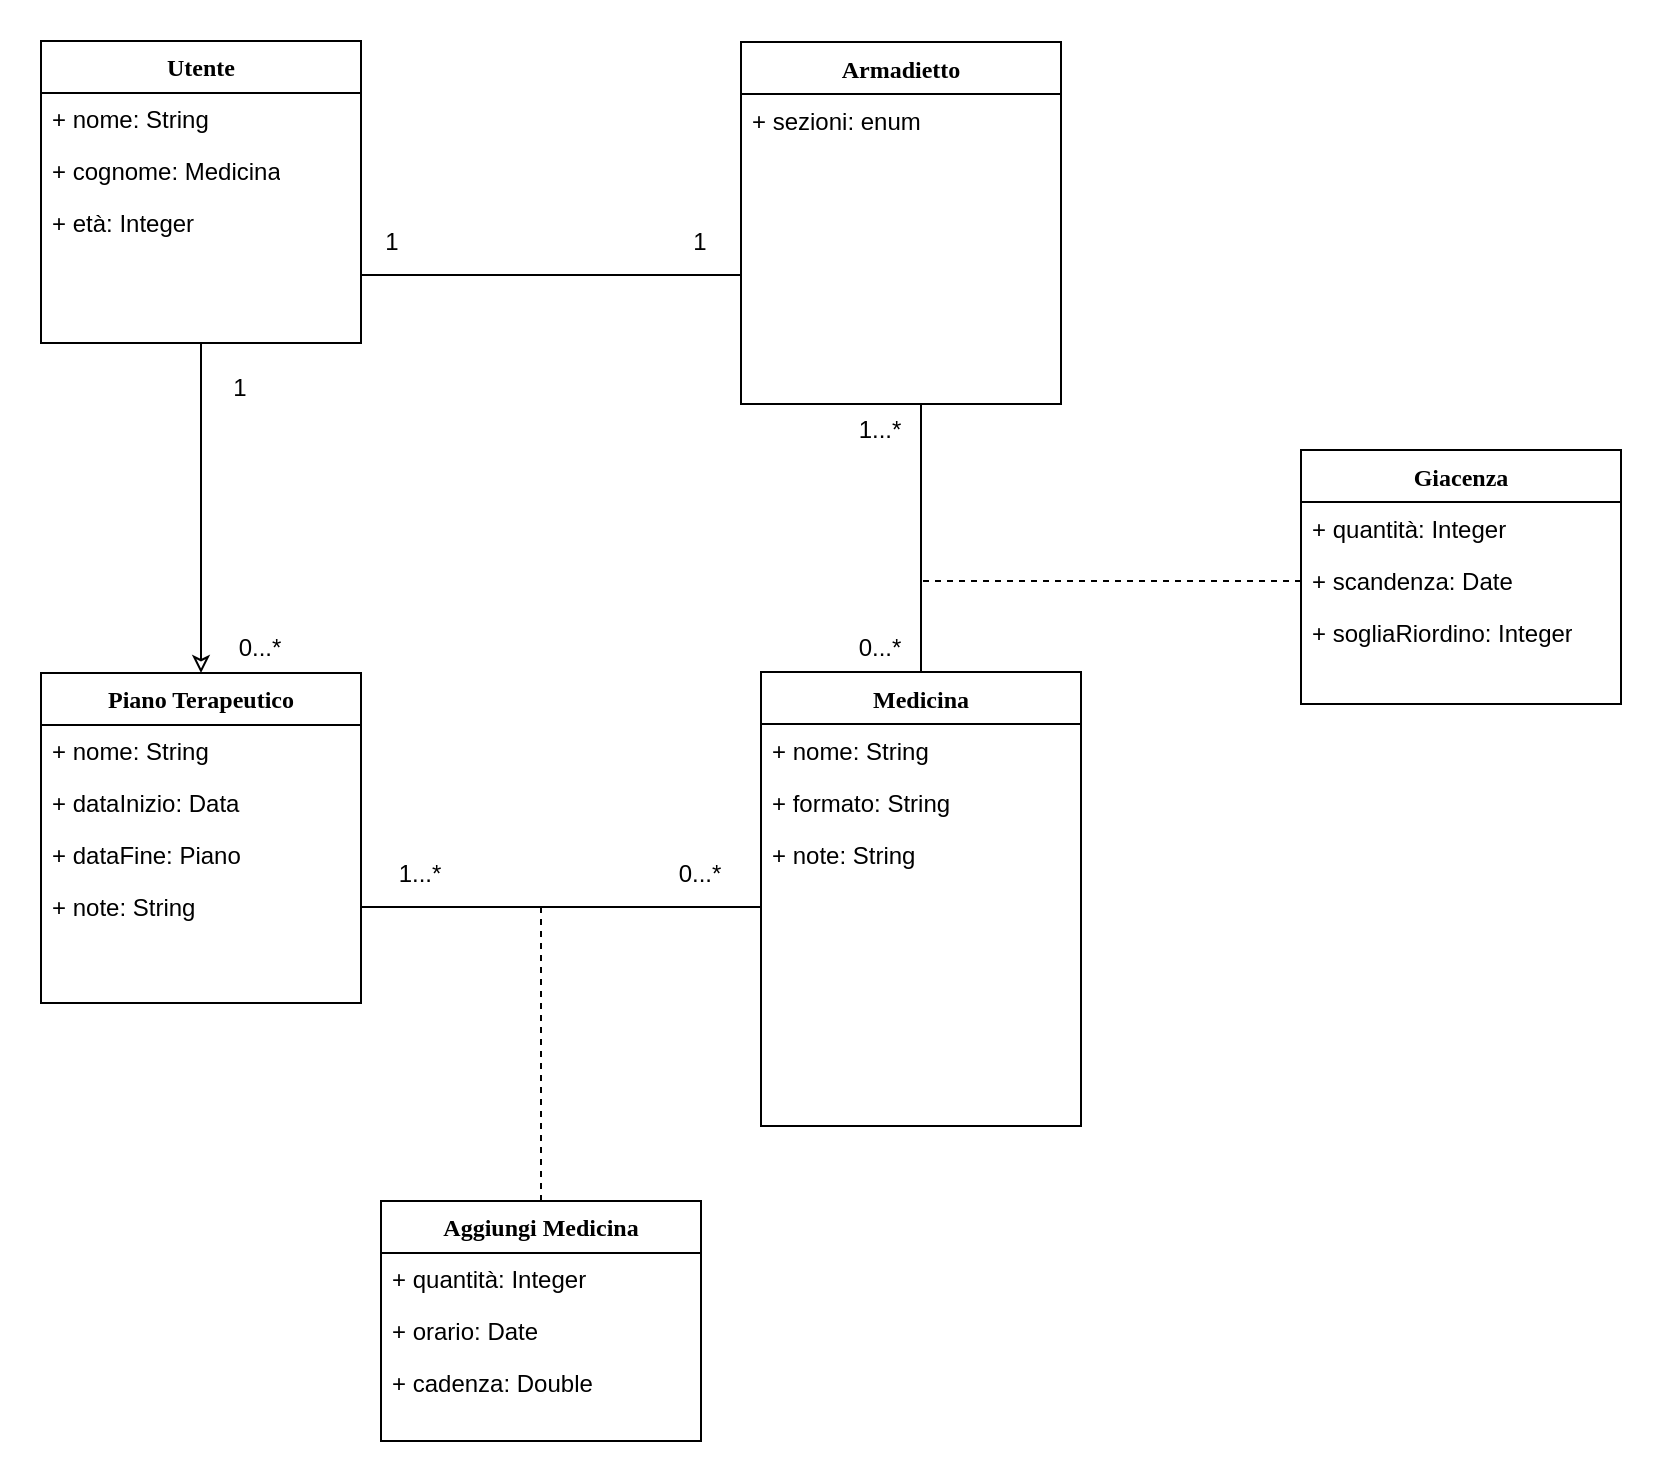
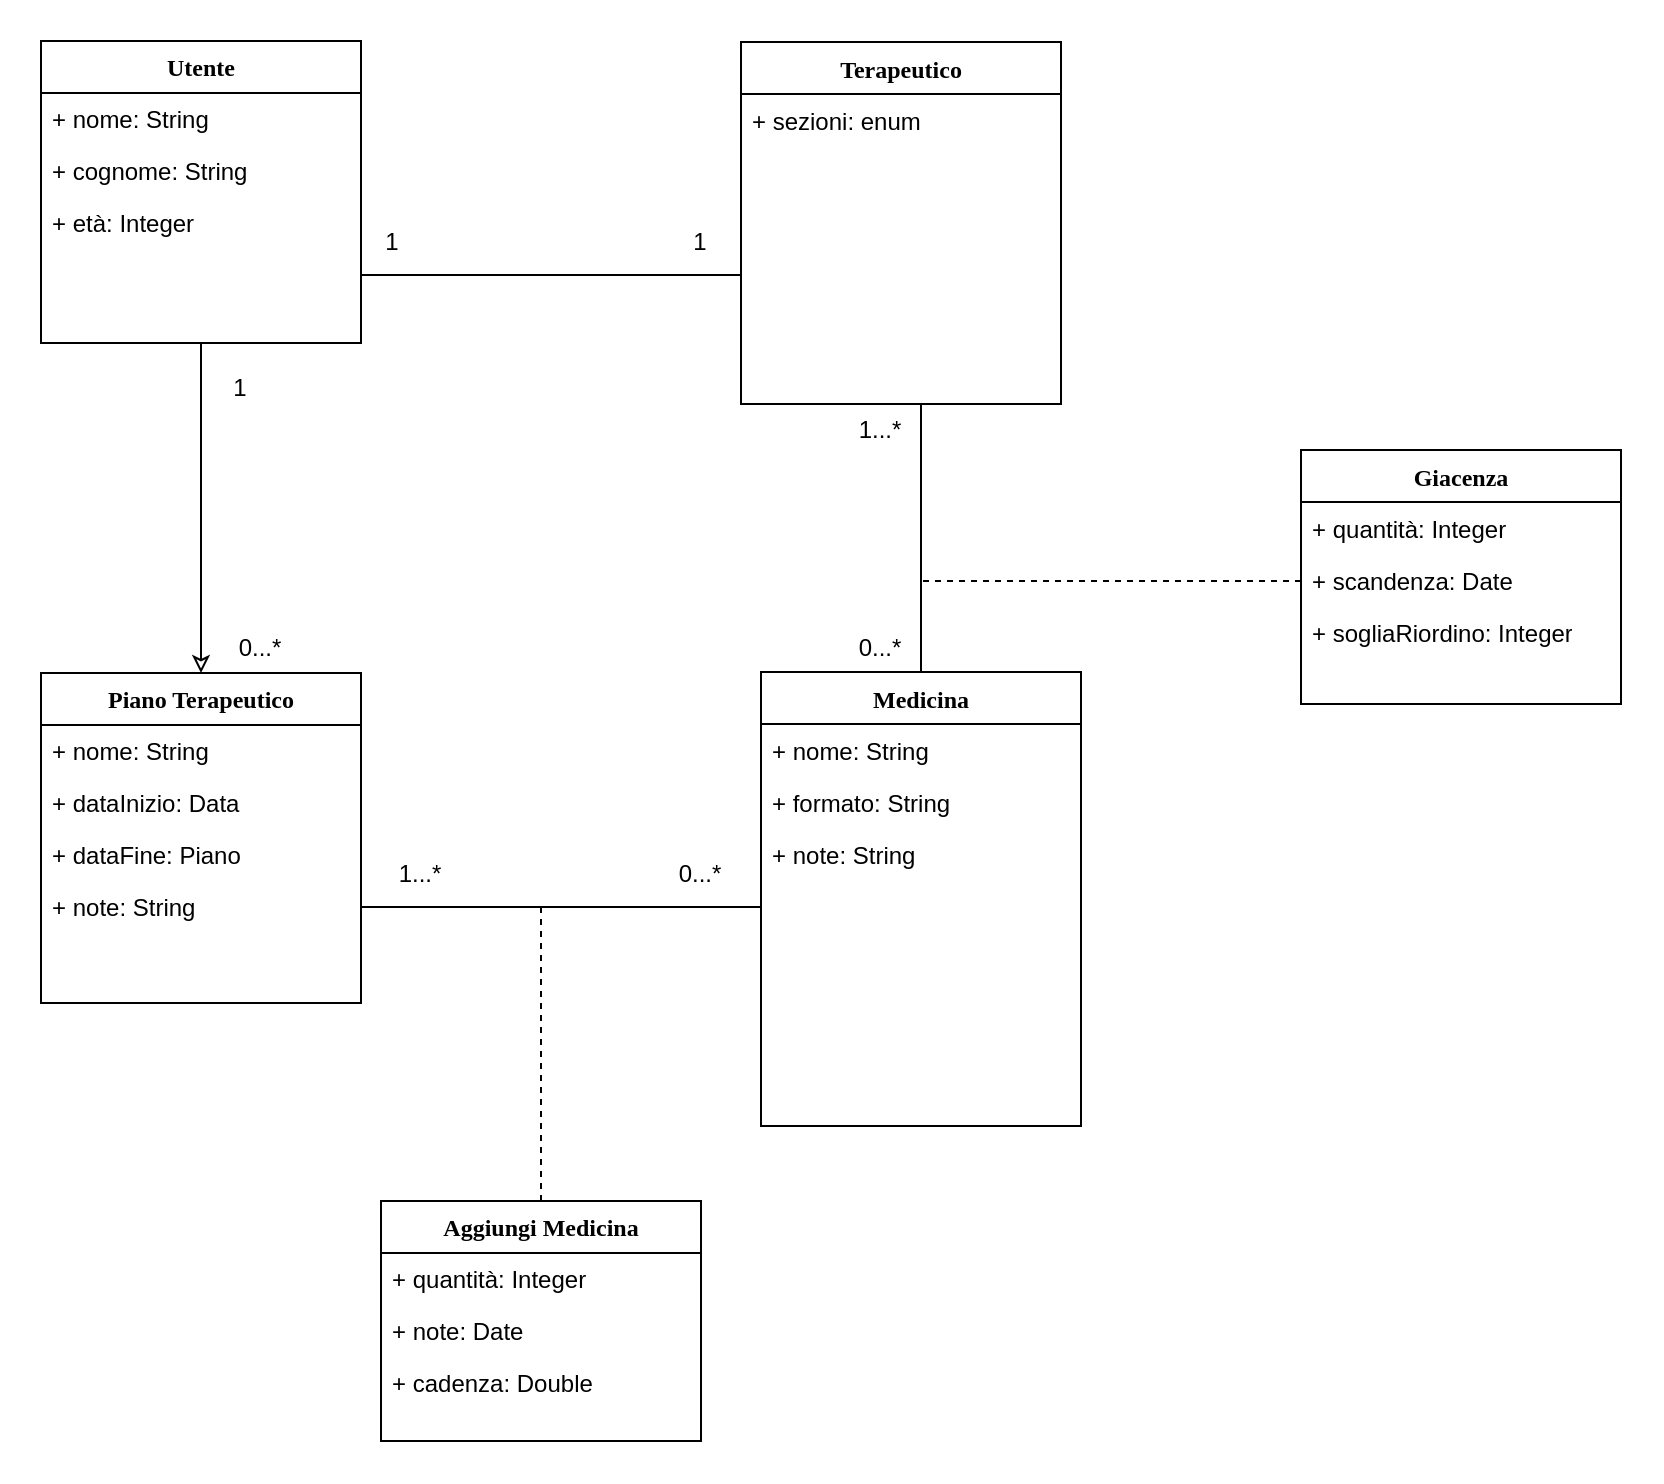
node "Armadietto": label "Armadietto" -> "Terapeutico"
node "+ cognome: Medicina": label "+ cognome: Medicina" -> "+ cognome: String"
node "+ orario: Date": label "+ orario: Date" -> "+ note: Date"
